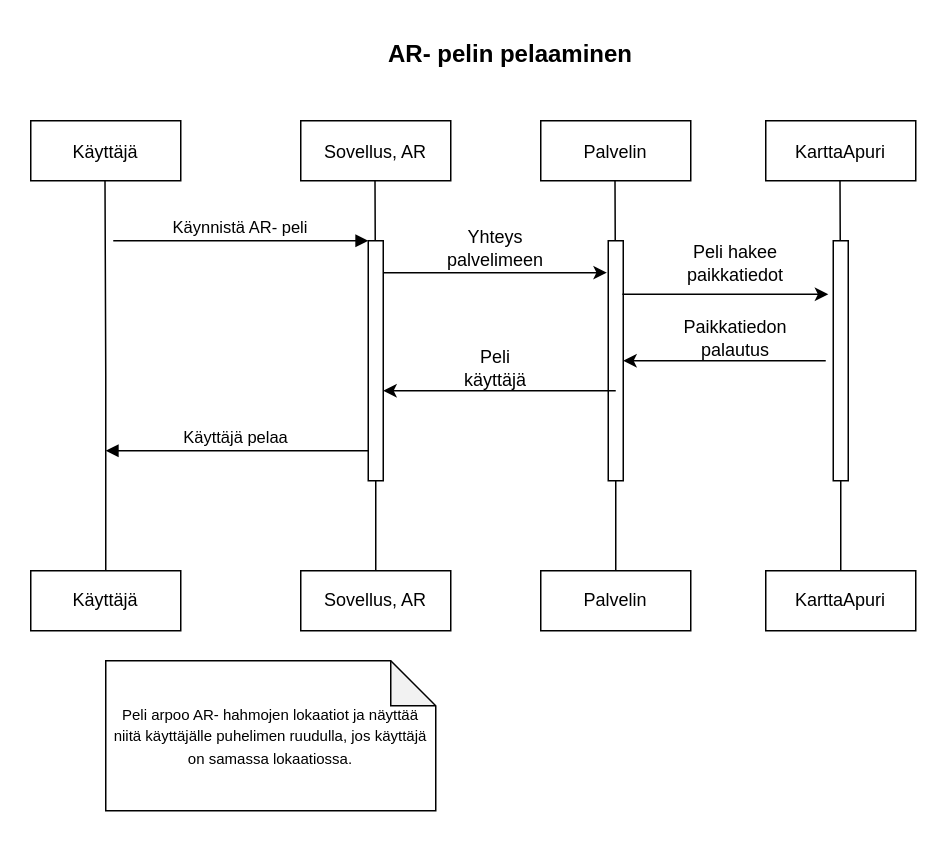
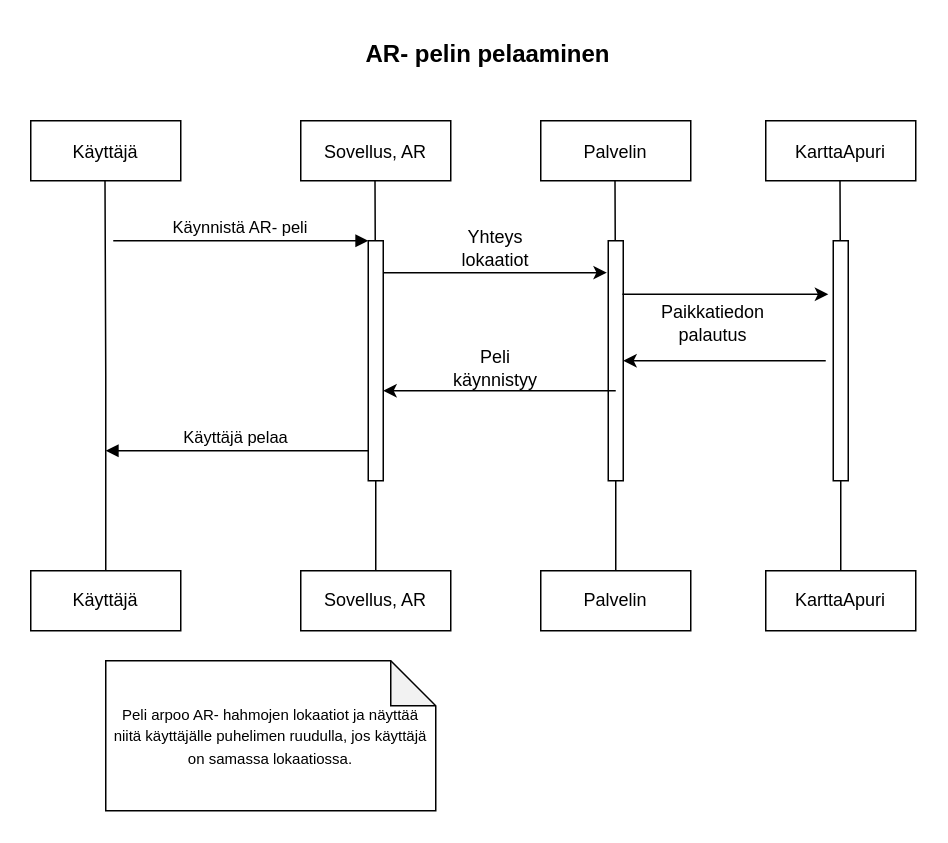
node "AR- pelin pelaaminen": moved (511, 53) -> (488, 53)
node "Yhteys palvelimeen": label "Yhteys palvelimeen" -> "Yhteys lokaatiot"
node "Peli hakee paikkatiedot": removed
node "Paikkatiedon palautus": moved (736, 338) -> (713, 323)
node "Peli käyttäjä": label "Peli käyttäjä" -> "Peli käynnistyy"
